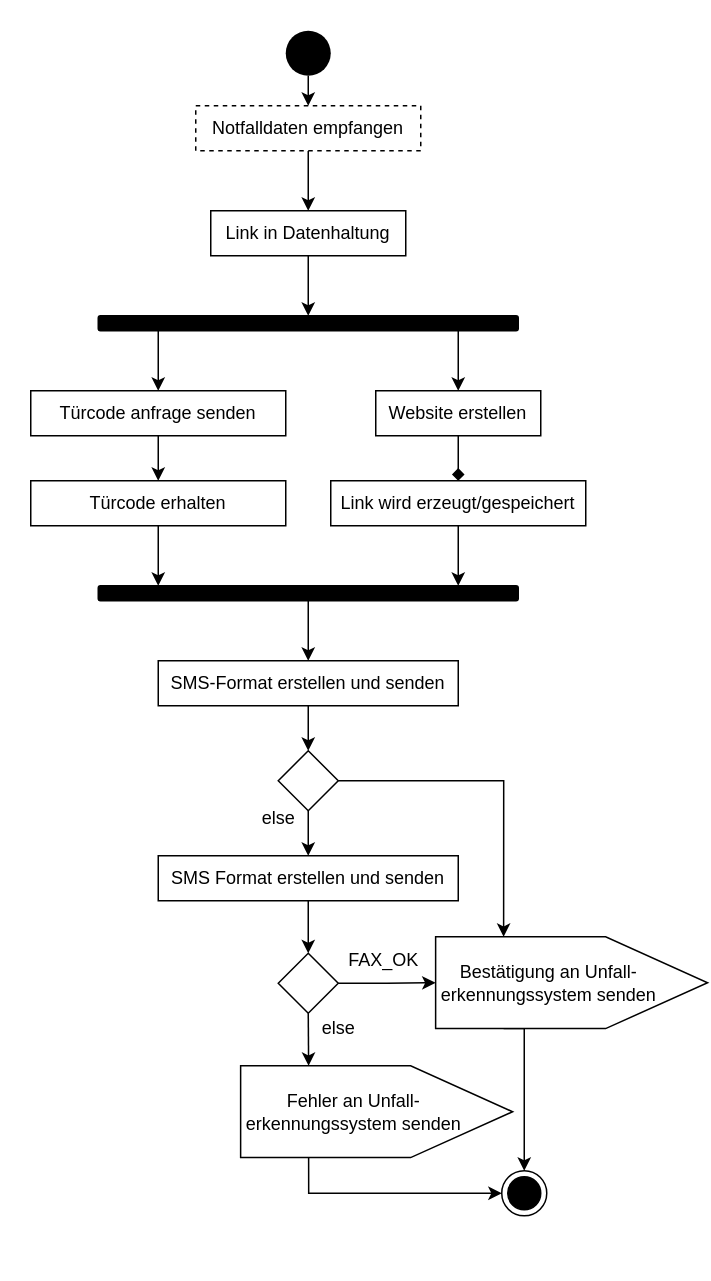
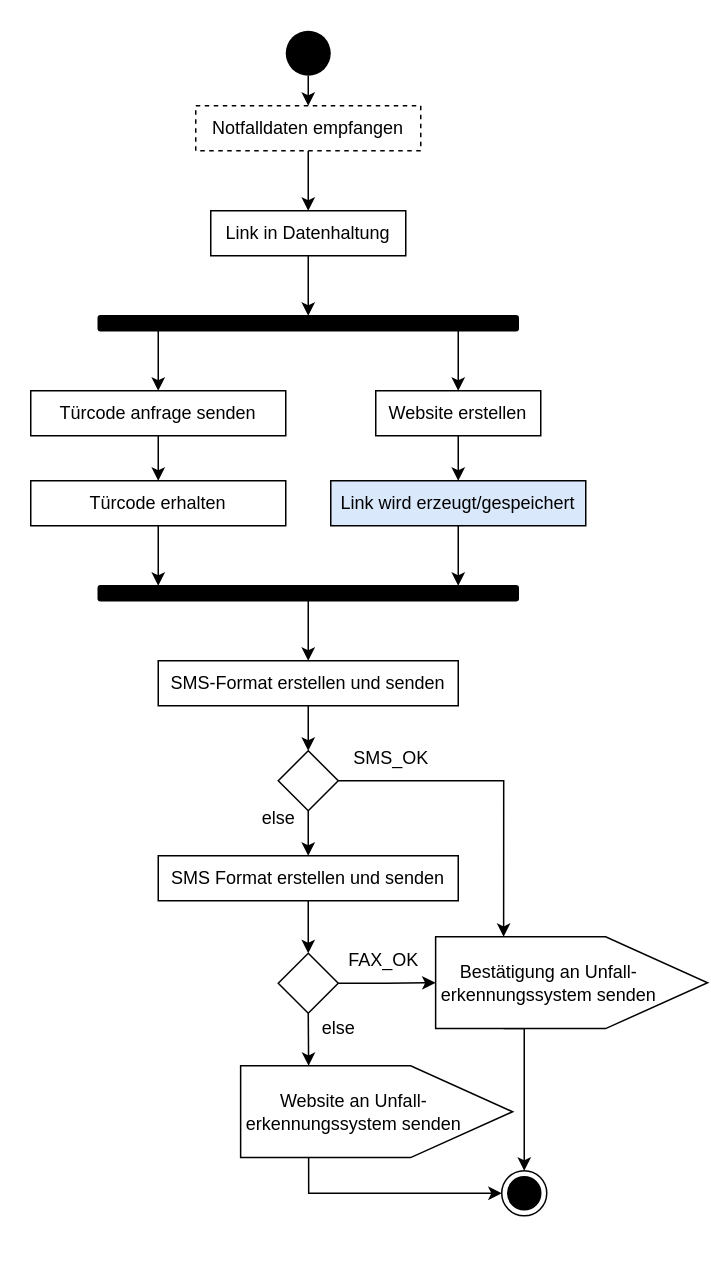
edge "Website erstellen" -> "Link wird erzeugt/gespeichert": arrowhead diamond -> classic
node "Link wird erzeugt/gespeichert": fillcolor #ffffff -> #dae8fc
node "SMS_OK": added
node "Fehler an Unfall- erkennungssystem senden": label "Fehler an Unfall- erkennungssystem senden" -> "Website an Unfall- erkennungssystem senden"
